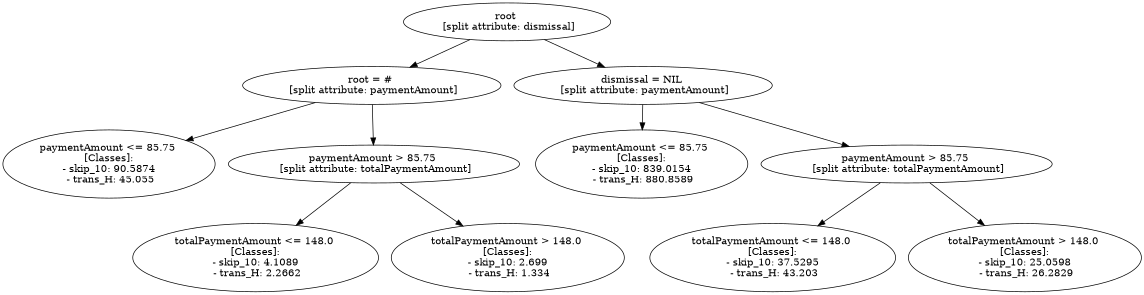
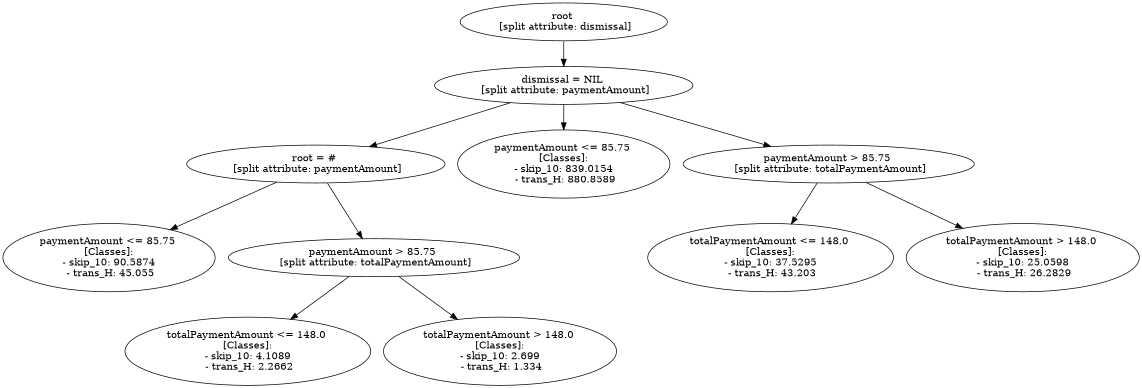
edge "root [split attribute: dismissal]" -> "root = # [split attribute: paymentAmount]": now "dismissal = NIL [split attribute: paymentAmount]" -> "root = # [split attribute: paymentAmount]"
